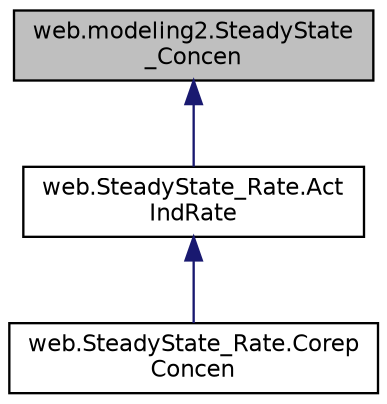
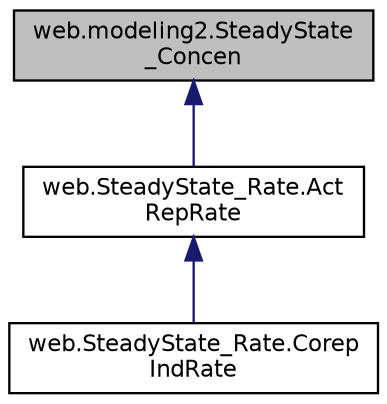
node "web.SteadyState_Rate.Act IndRate": label "web.SteadyState_Rate.Act IndRate" -> "web.SteadyState_Rate.Act RepRate"
node "web.SteadyState_Rate.Corep Concen": label "web.SteadyState_Rate.Corep Concen" -> "web.SteadyState_Rate.Corep IndRate"
